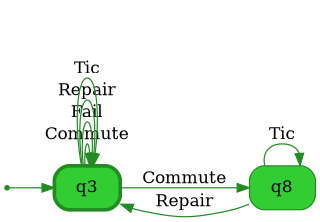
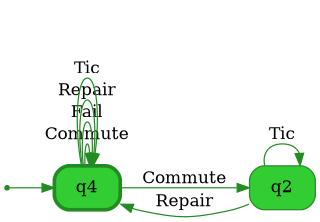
node "q3": label "q3" -> "q4"
node "q8": label "q8" -> "q2"
